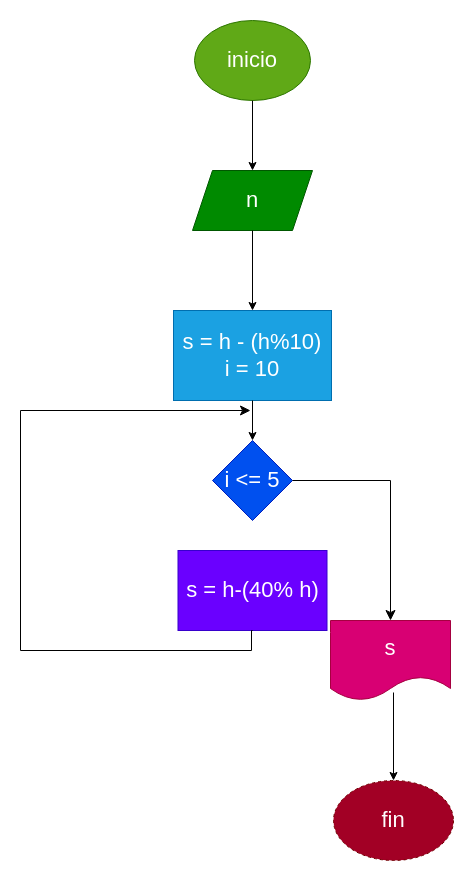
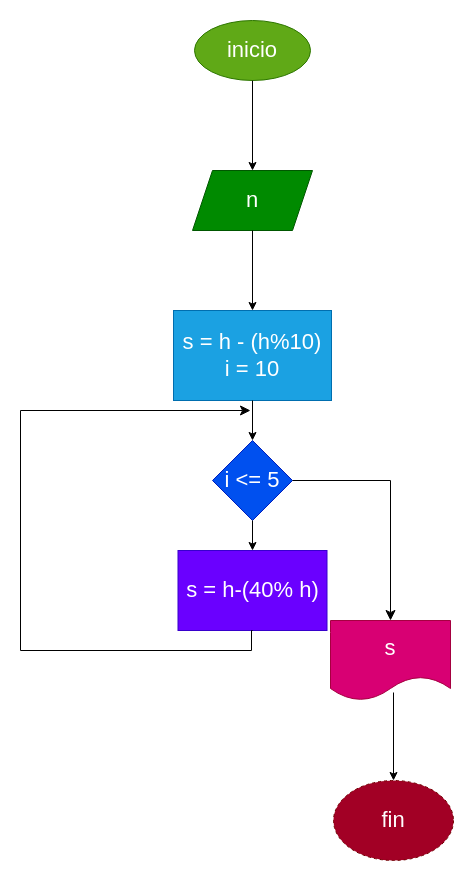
node "inicio": size 116x80 -> 116x60
edge "i <= 5" -> "s = h-(40% h)": added
